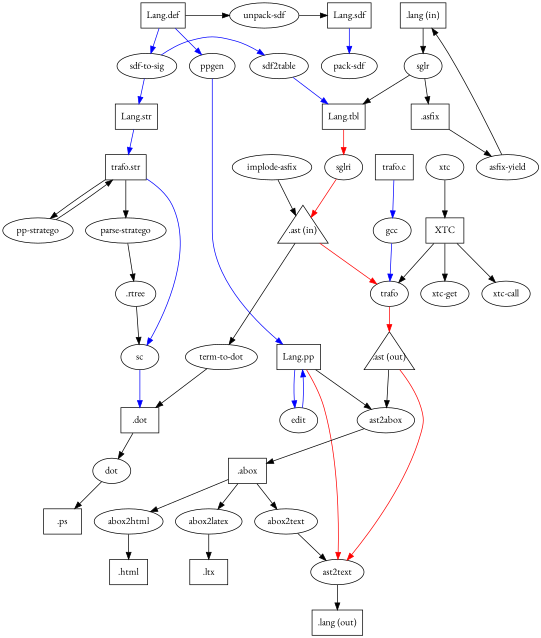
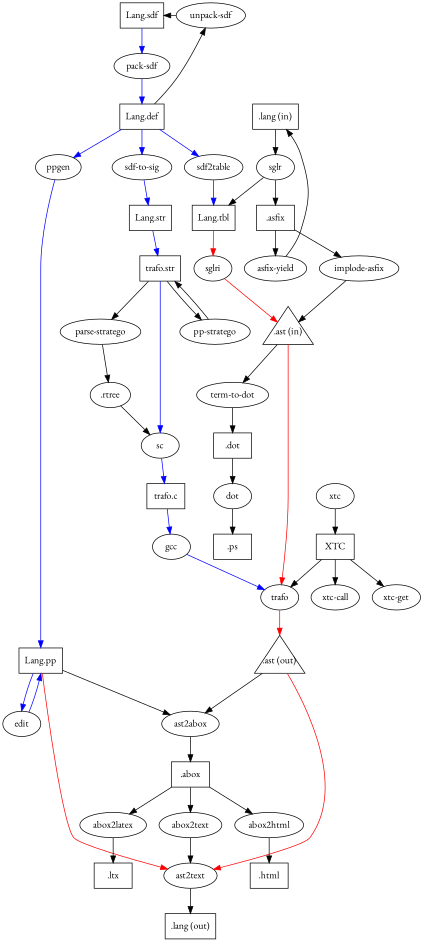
edge "sdf-to-sig" -> "sdf2table": now "Lang.def" -> "sdf2table"
edge "pack-sdf" -> "Lang.def": added
edge ".asfix" -> "implode-asfix": added
edge "sc" -> ".dot": now "sc" -> "trafo.c"
